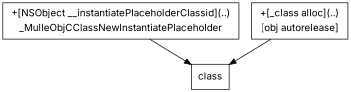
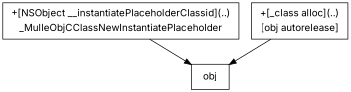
node "class": label "class" -> "obj"
